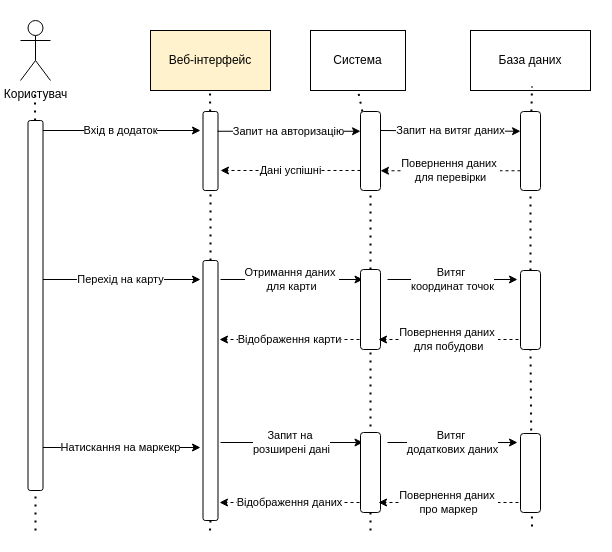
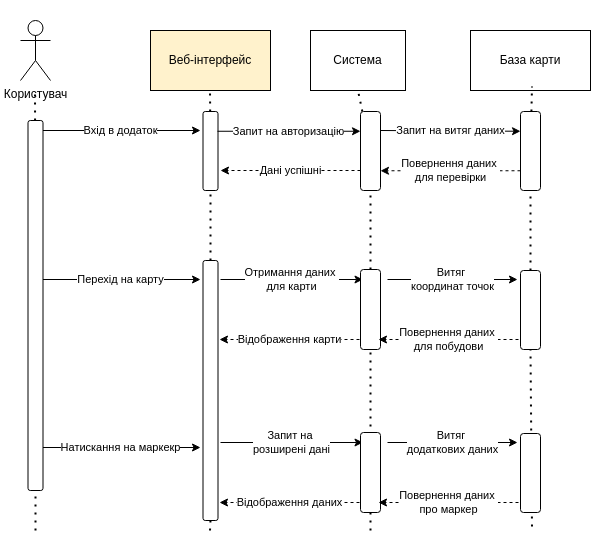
node "База даних": label "База даних" -> "База карти"
